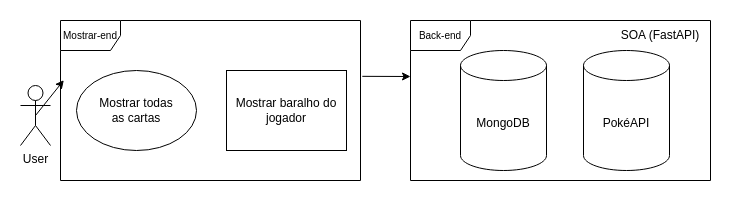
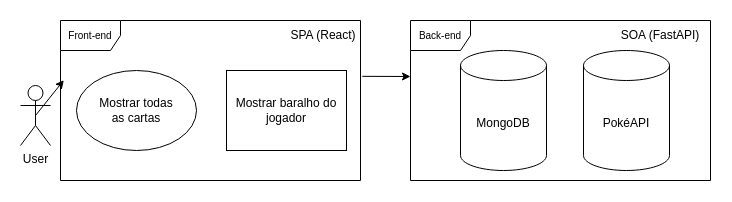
node "Mostrar-end": label "Mostrar-end" -> "Front-end"
node "SPA (React)": added
